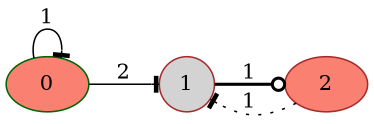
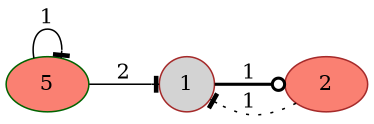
node "0": label "0" -> "5"
